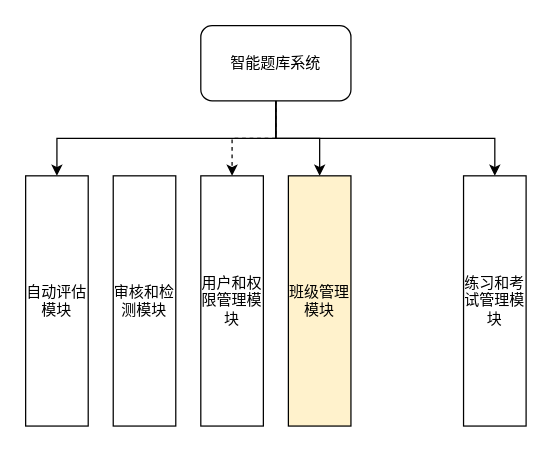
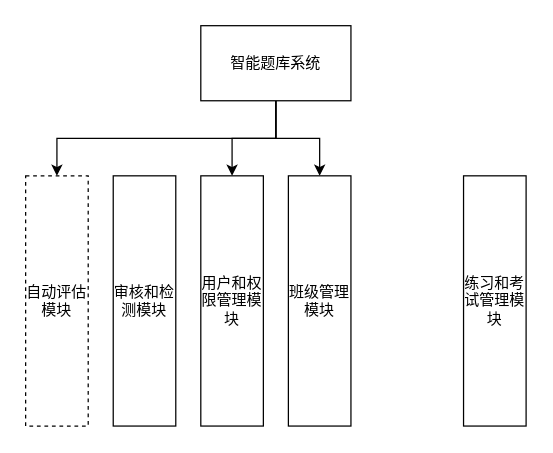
node "智能题库系统": shape rounded rectangle -> rectangle
edge "智能题库系统" -> "练习和考试管理模块": removed
edge "智能题库系统" -> "用户和权限管理模块": style dashed -> solid
node "自动评估模块": style solid -> dashed
node "班级管理模块": fillcolor #fff2cc -> #ffffff
